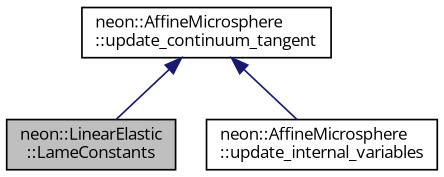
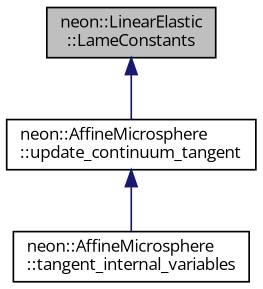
edge "neon::LinearElastic ::LameConstants" -> "neon::AffineMicrosphere ::update_continuum_tangent": reversed
node "neon::AffineMicrosphere ::update_internal_variables": label "neon::AffineMicrosphere ::update_internal_variables" -> "neon::AffineMicrosphere ::tangent_internal_variables"
